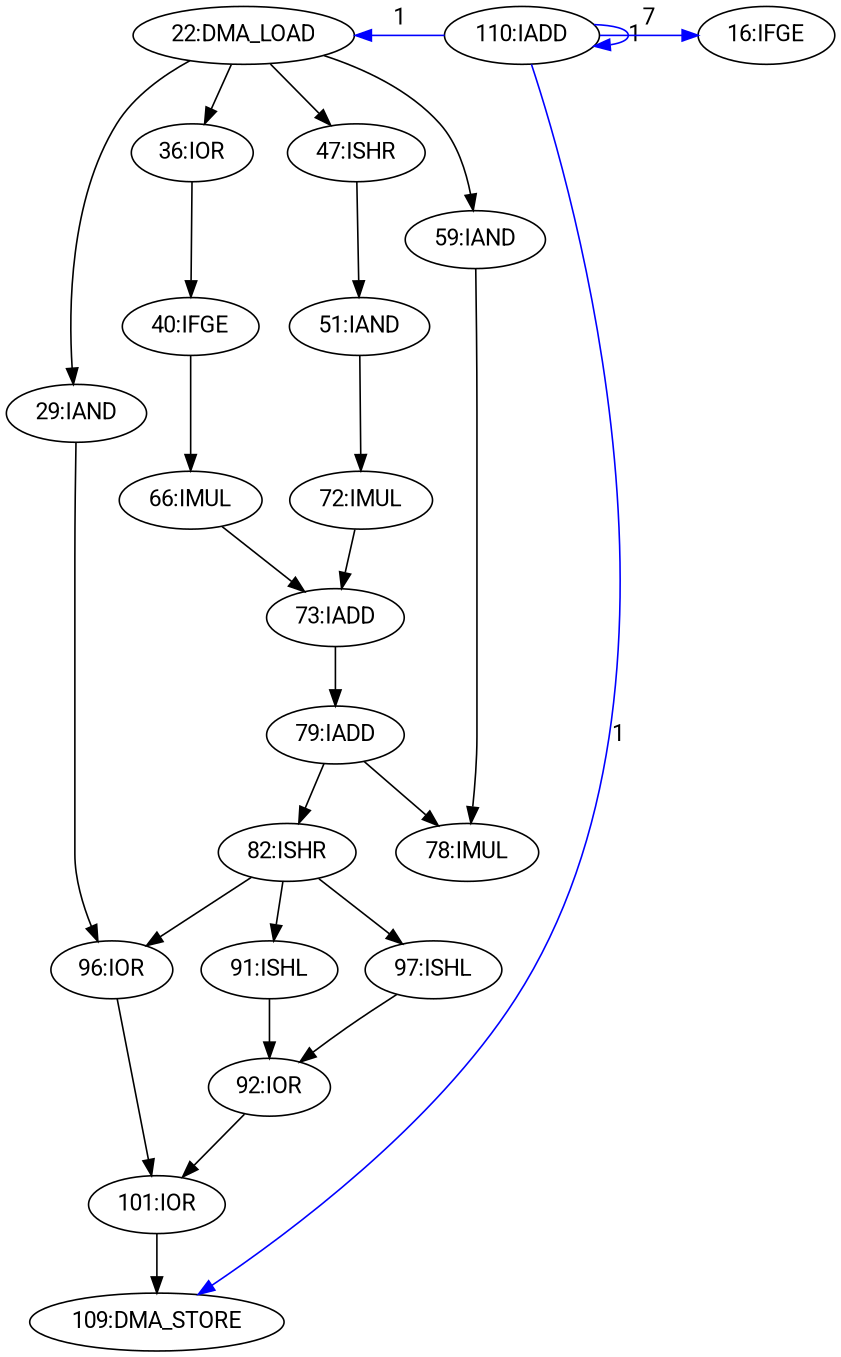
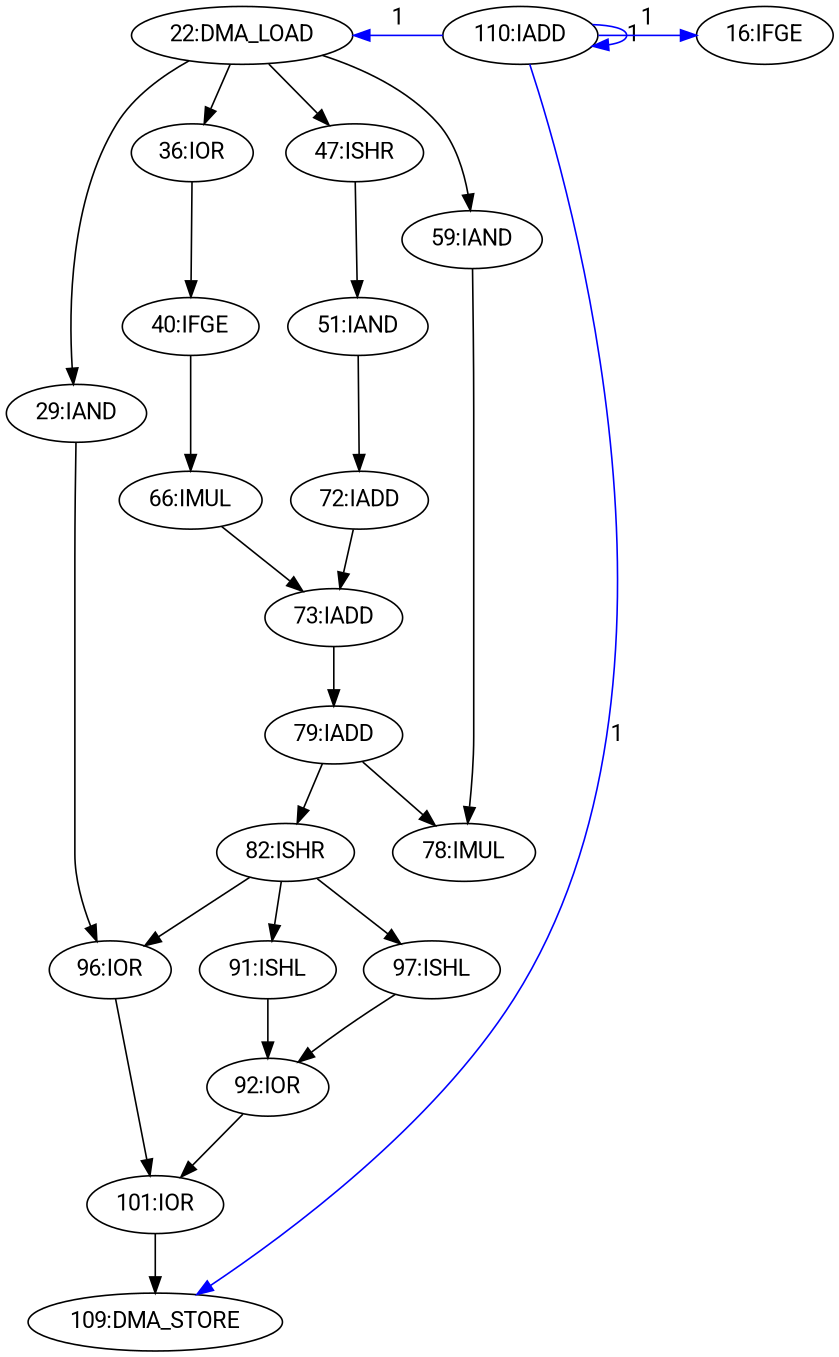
edge "110:IADD" -> "16:IFGE": label "7" -> "1"
node "72:IMUL": label "72:IMUL" -> "72:IADD"
